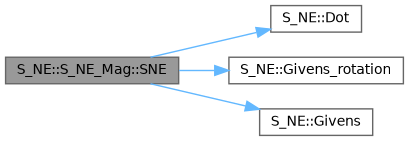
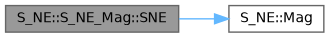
node "S_NE::Dot": removed
node "S_NE::Givens_rotation": removed
node "S_NE::Givens": label "S_NE::Givens" -> "S_NE::Mag"
